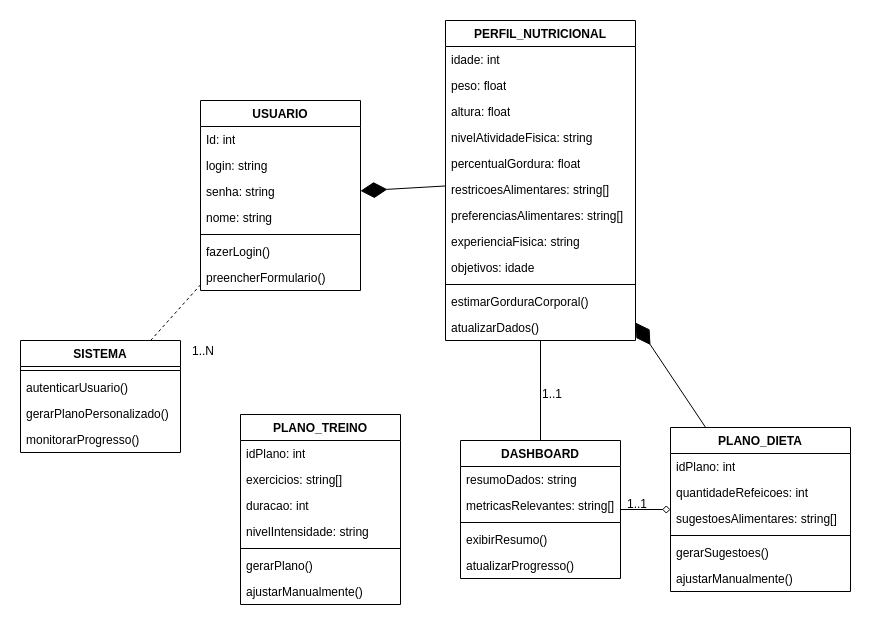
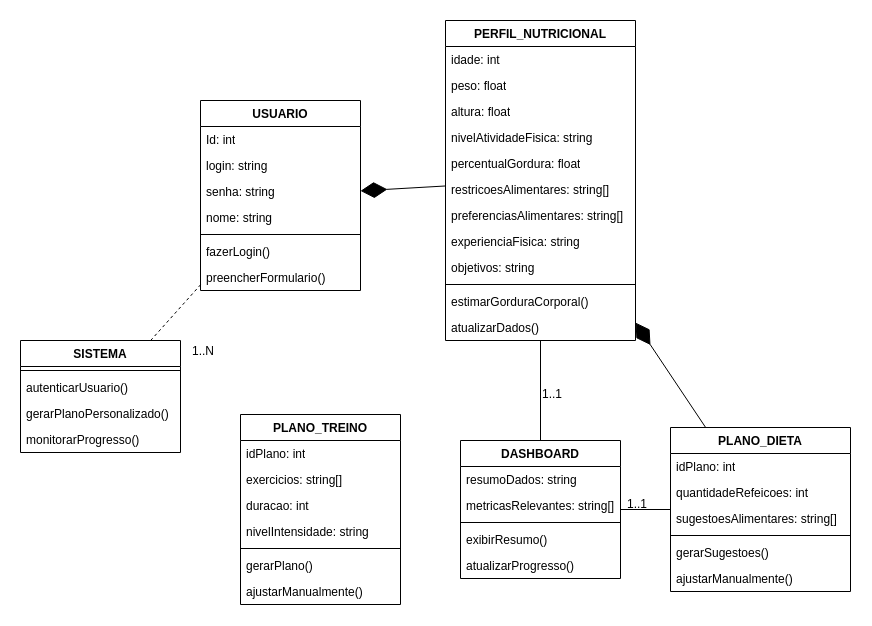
node "objetivos: idade": label "objetivos: idade" -> "objetivos: string"
edge "DASHBOARD" -> "PLANO_DIETA": arrowhead diamond -> none
